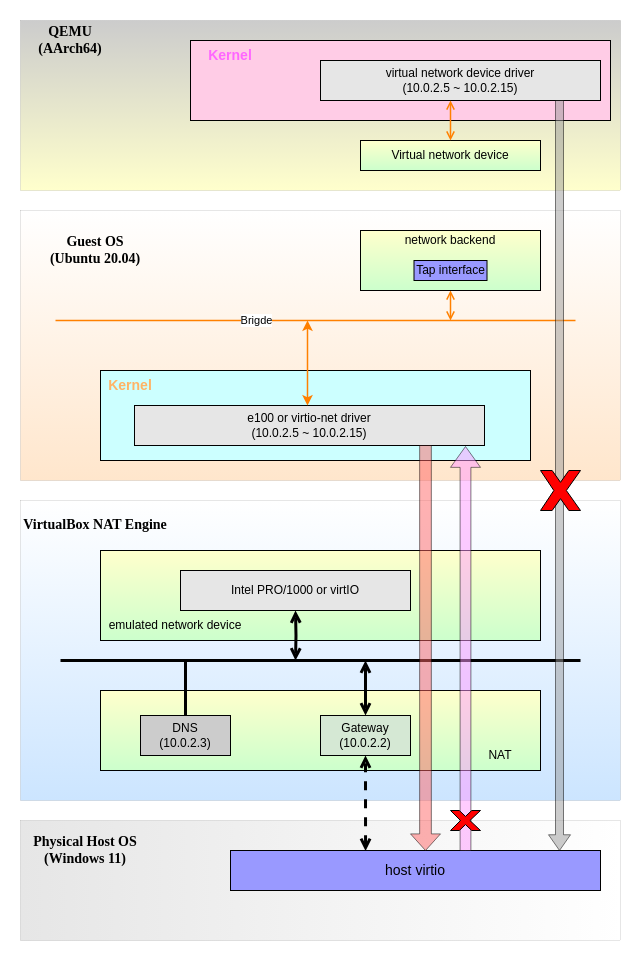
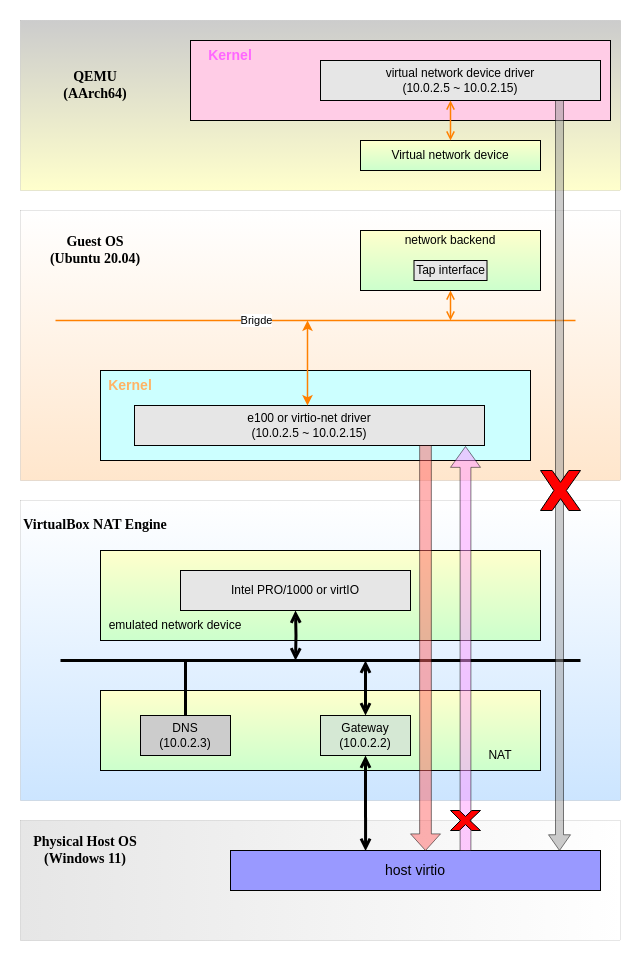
node "QEMU (AArch64)": moved (71, 41) -> (96, 86)
node "Tap interface": fillcolor #9999ff -> #e6e6e6
edge "Gateway (10.0.2.2)" -- "host virtio": style dashed -> solid
